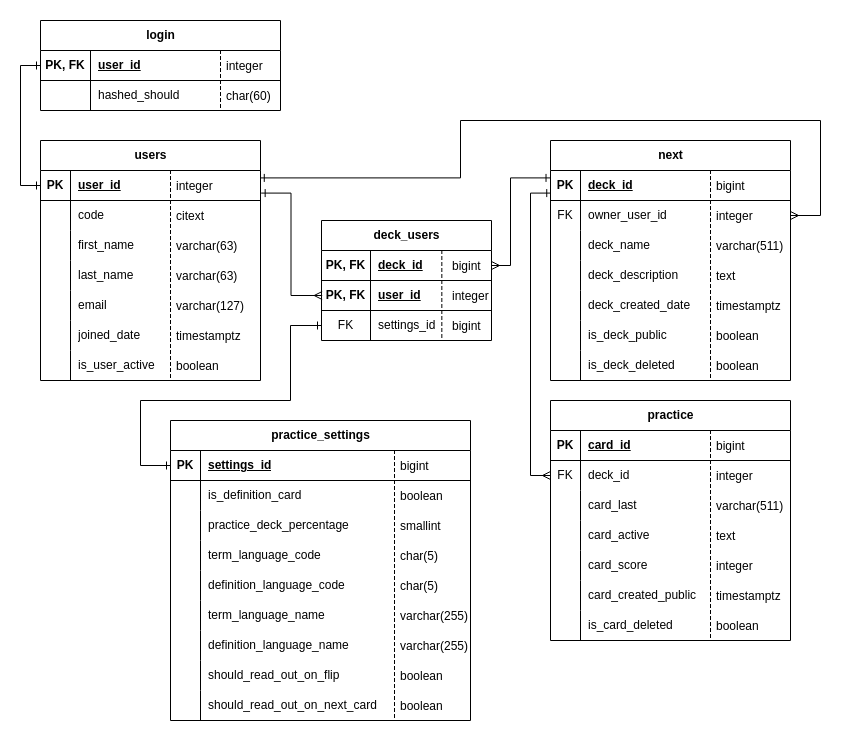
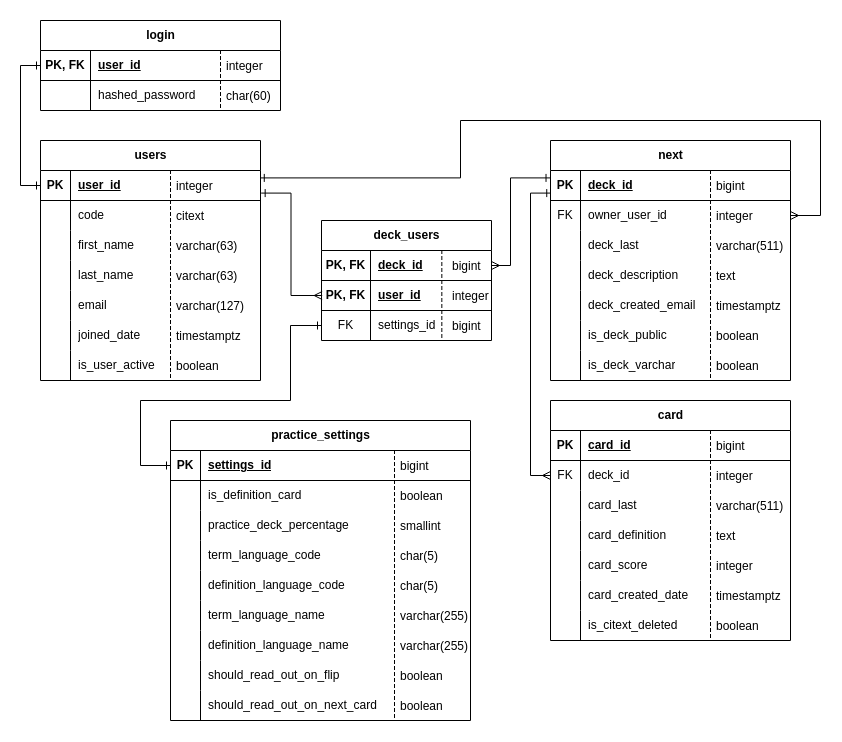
node "hashed_should": label "hashed_should" -> "hashed_password"
node "deck_name": label "deck_name" -> "deck_last"
node "deck_created_date": label "deck_created_date" -> "deck_created_email"
node "is_deck_deleted": label "is_deck_deleted" -> "is_deck_varchar"
node "practice": label "practice" -> "card"
node "card_active": label "card_active" -> "card_definition"
node "card_created_public": label "card_created_public" -> "card_created_date"
node "is_card_deleted": label "is_card_deleted" -> "is_citext_deleted"
